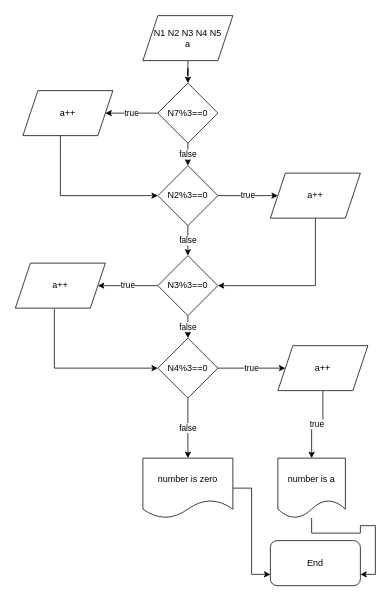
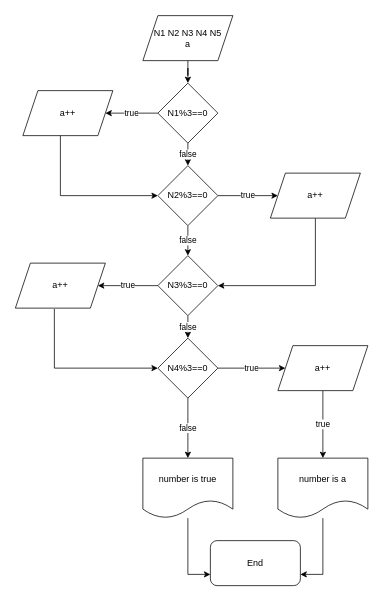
node "N7%3==0": label "N7%3==0" -> "N1%3==0"
node "number is zero": label "number is zero" -> "number is true"
node "number is a": size 68x60 -> 90x60
node "End": moved (315, 563) -> (255, 563)
